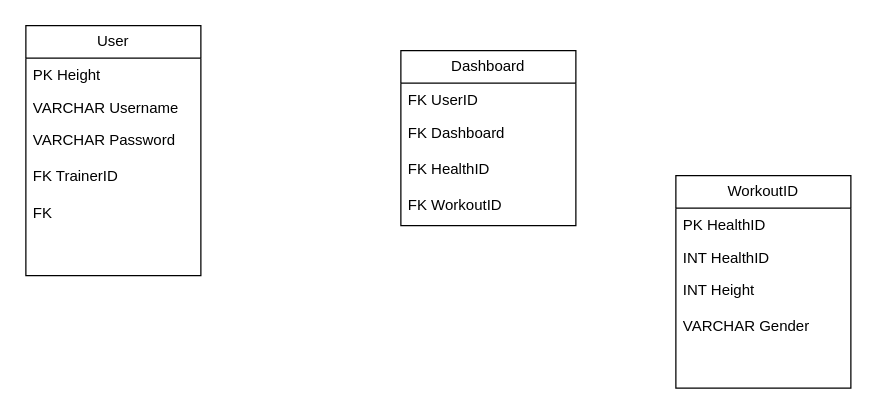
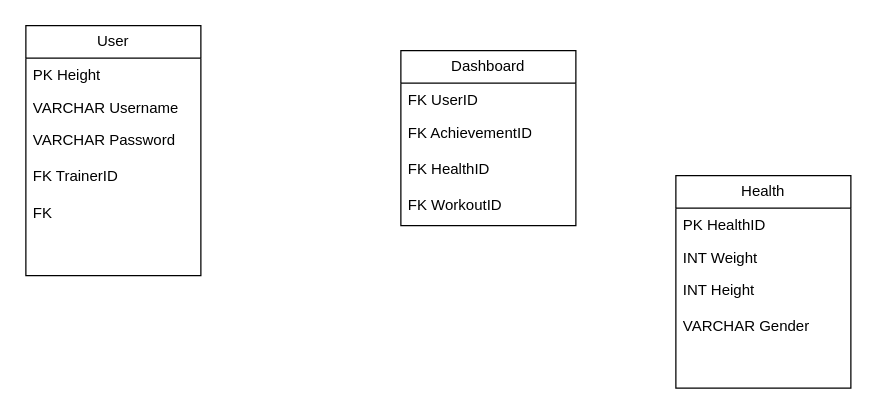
node "FK Dashboard FK HealthID FK WorkoutID": label "FK Dashboard FK HealthID FK WorkoutID" -> "FK AchievementID FK HealthID FK WorkoutID"
node "WorkoutID": label "WorkoutID" -> "Health"
node "INT HealthID": label "INT HealthID" -> "INT Weight"
